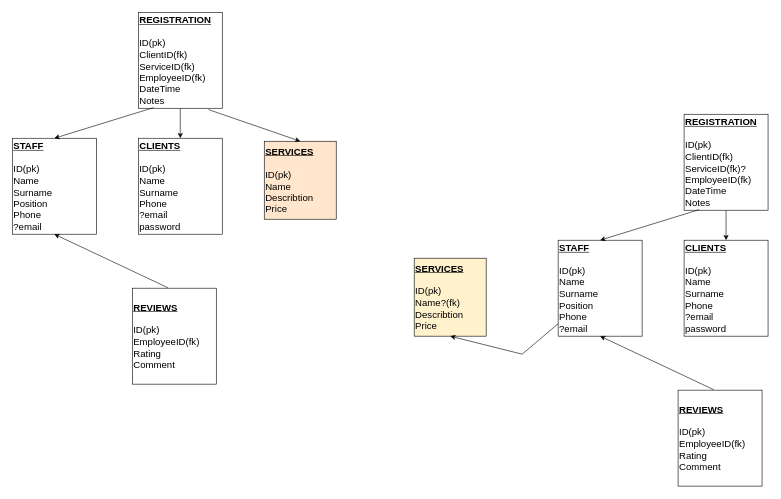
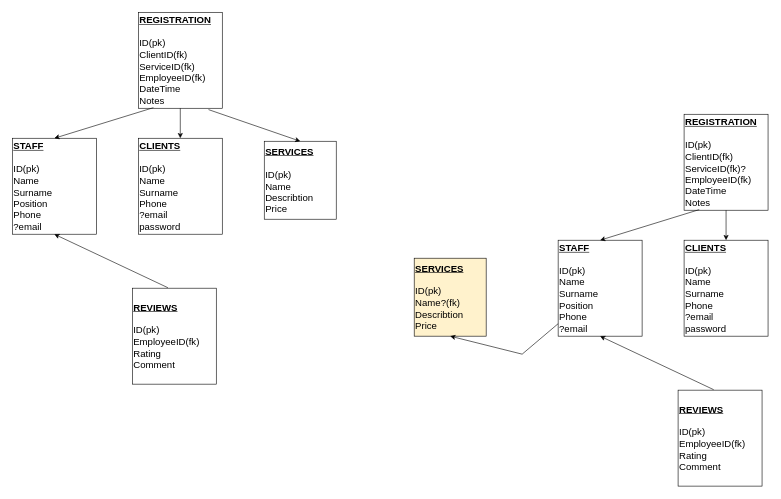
node "SERVICES ID(pk) Name Describtion Price": fillcolor #ffe6cc -> #ffffff
